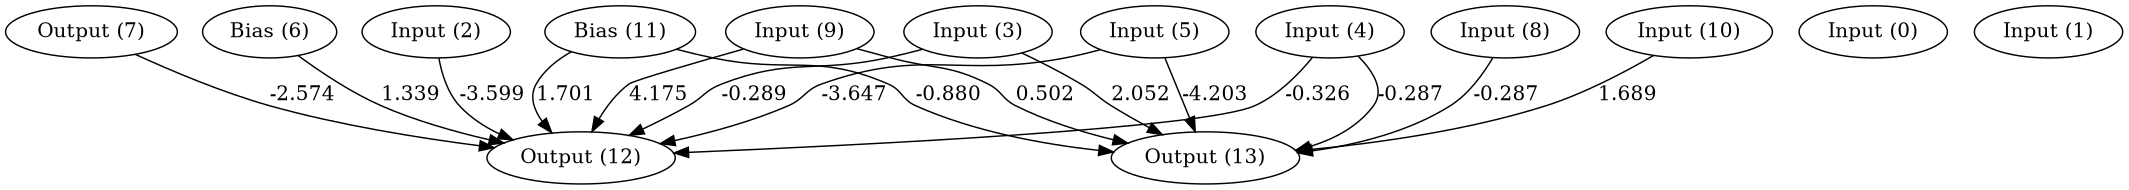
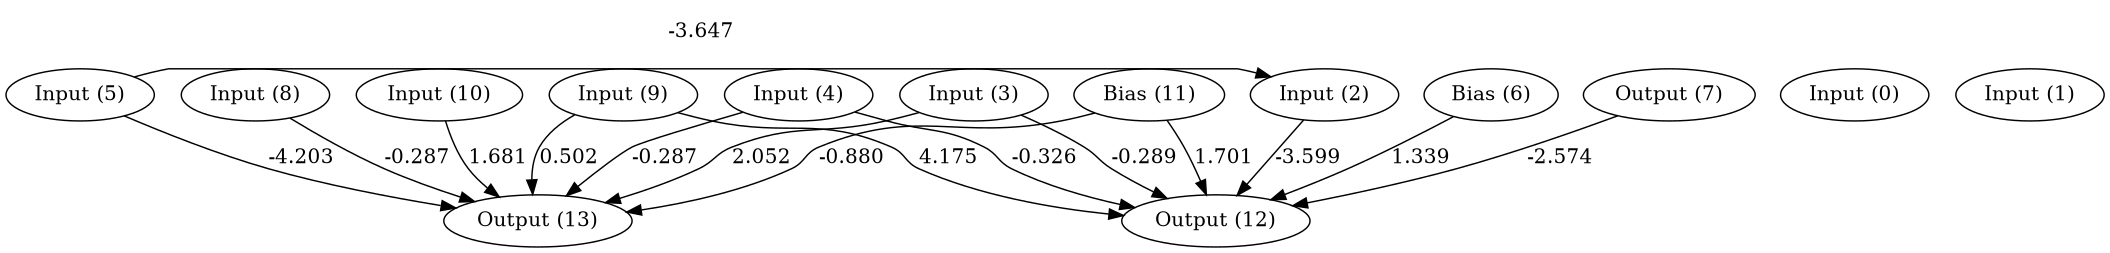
edge "Input (5)" -> "Output (12)": now "Input (5)" -> "Input (2)"
edge "Input (10)" -> "Output (13)": label "1.689" -> "1.681"
